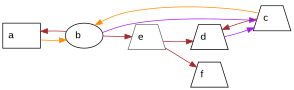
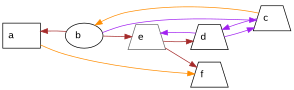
edge "c" -> "d": color brown -> purple
edge "d" -> "e": added
edge "a" -> "b": now "a" -> "f"
